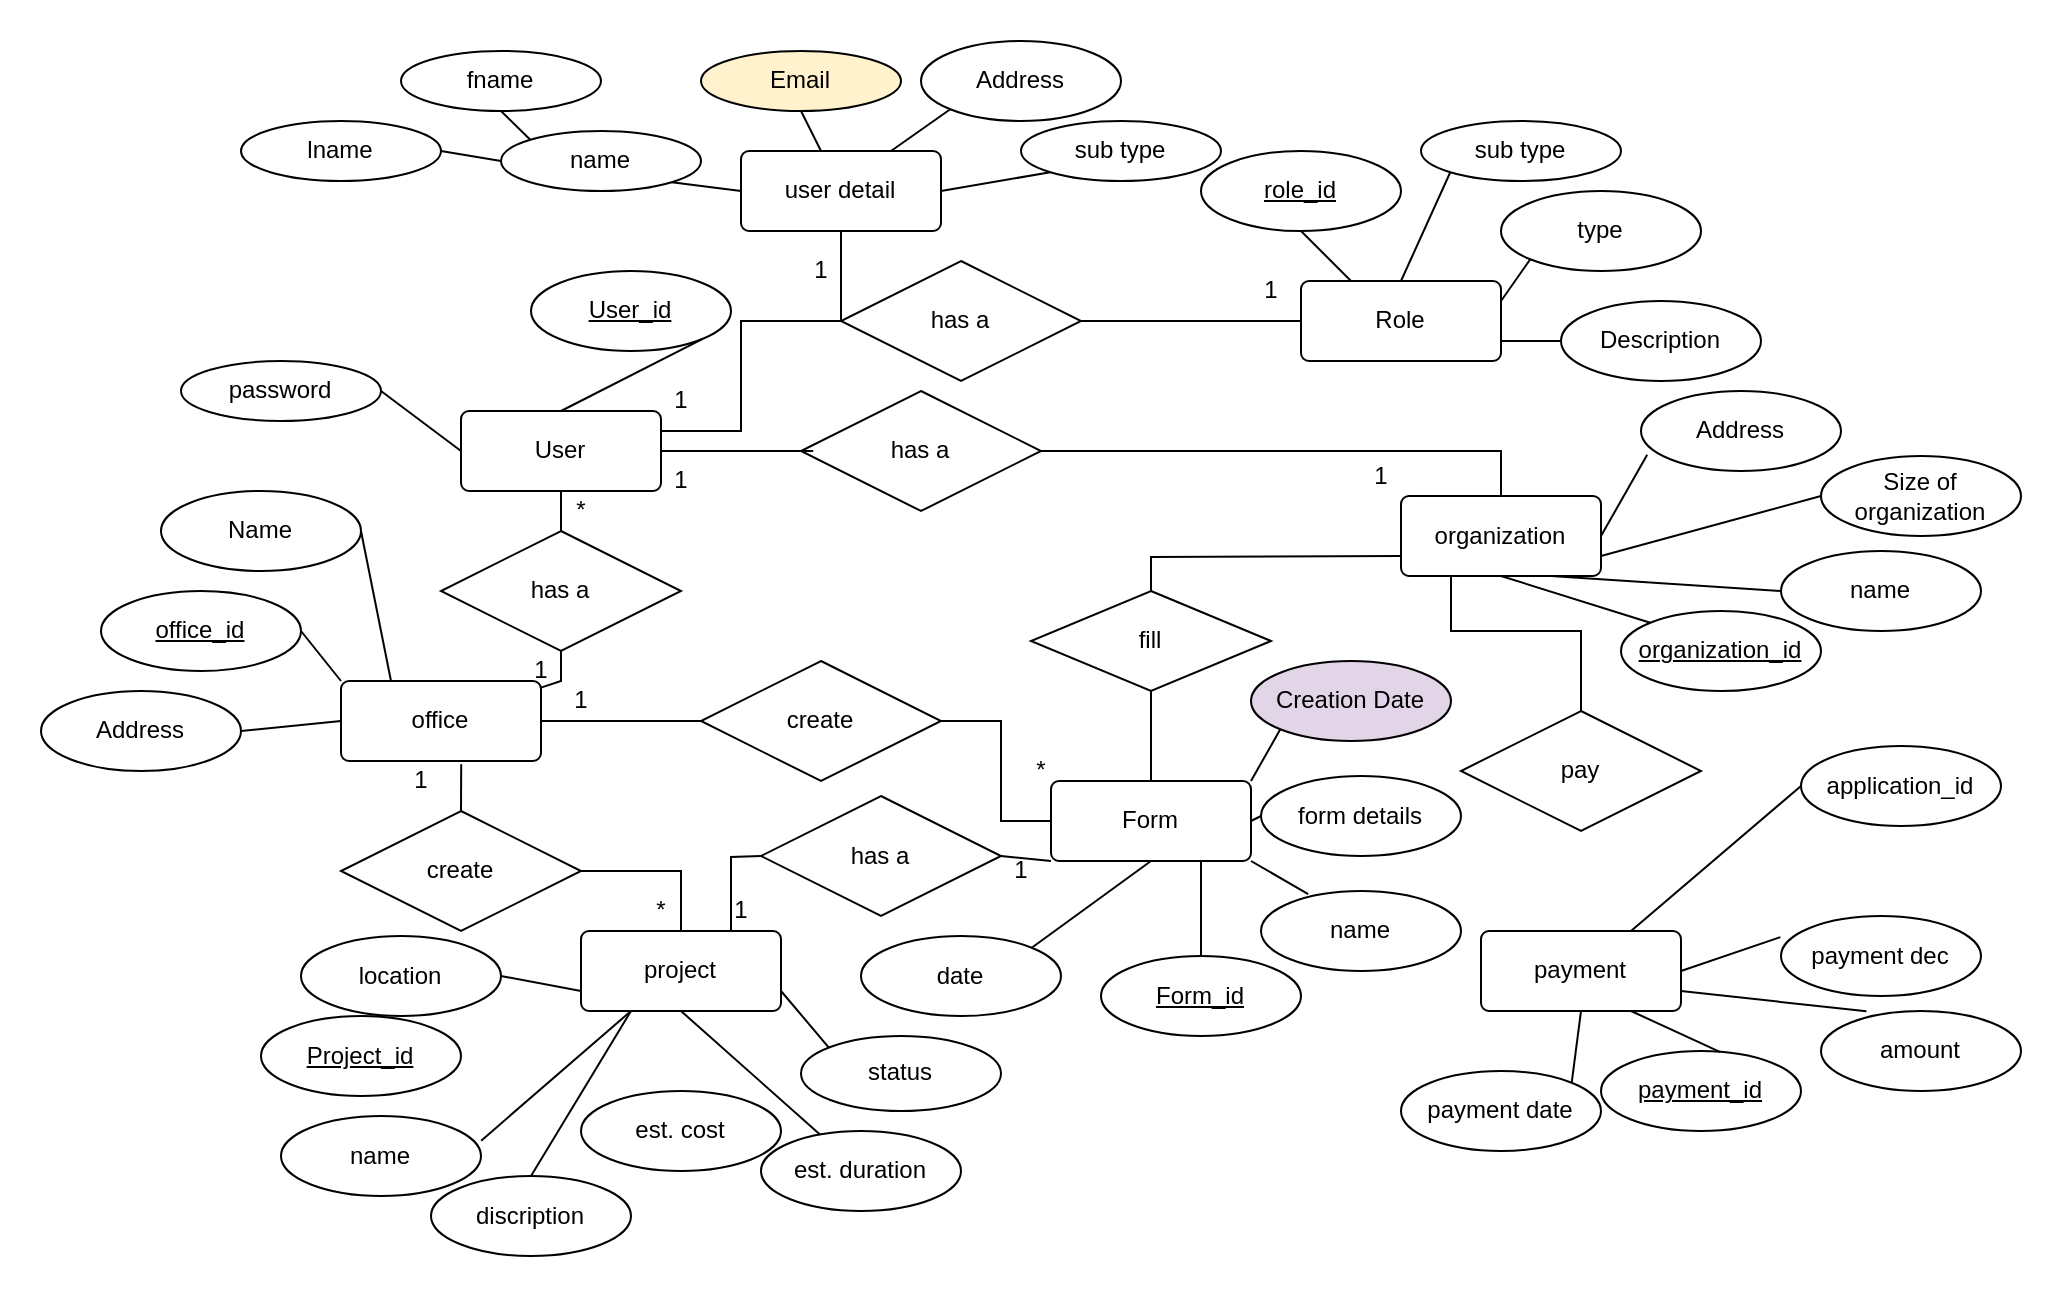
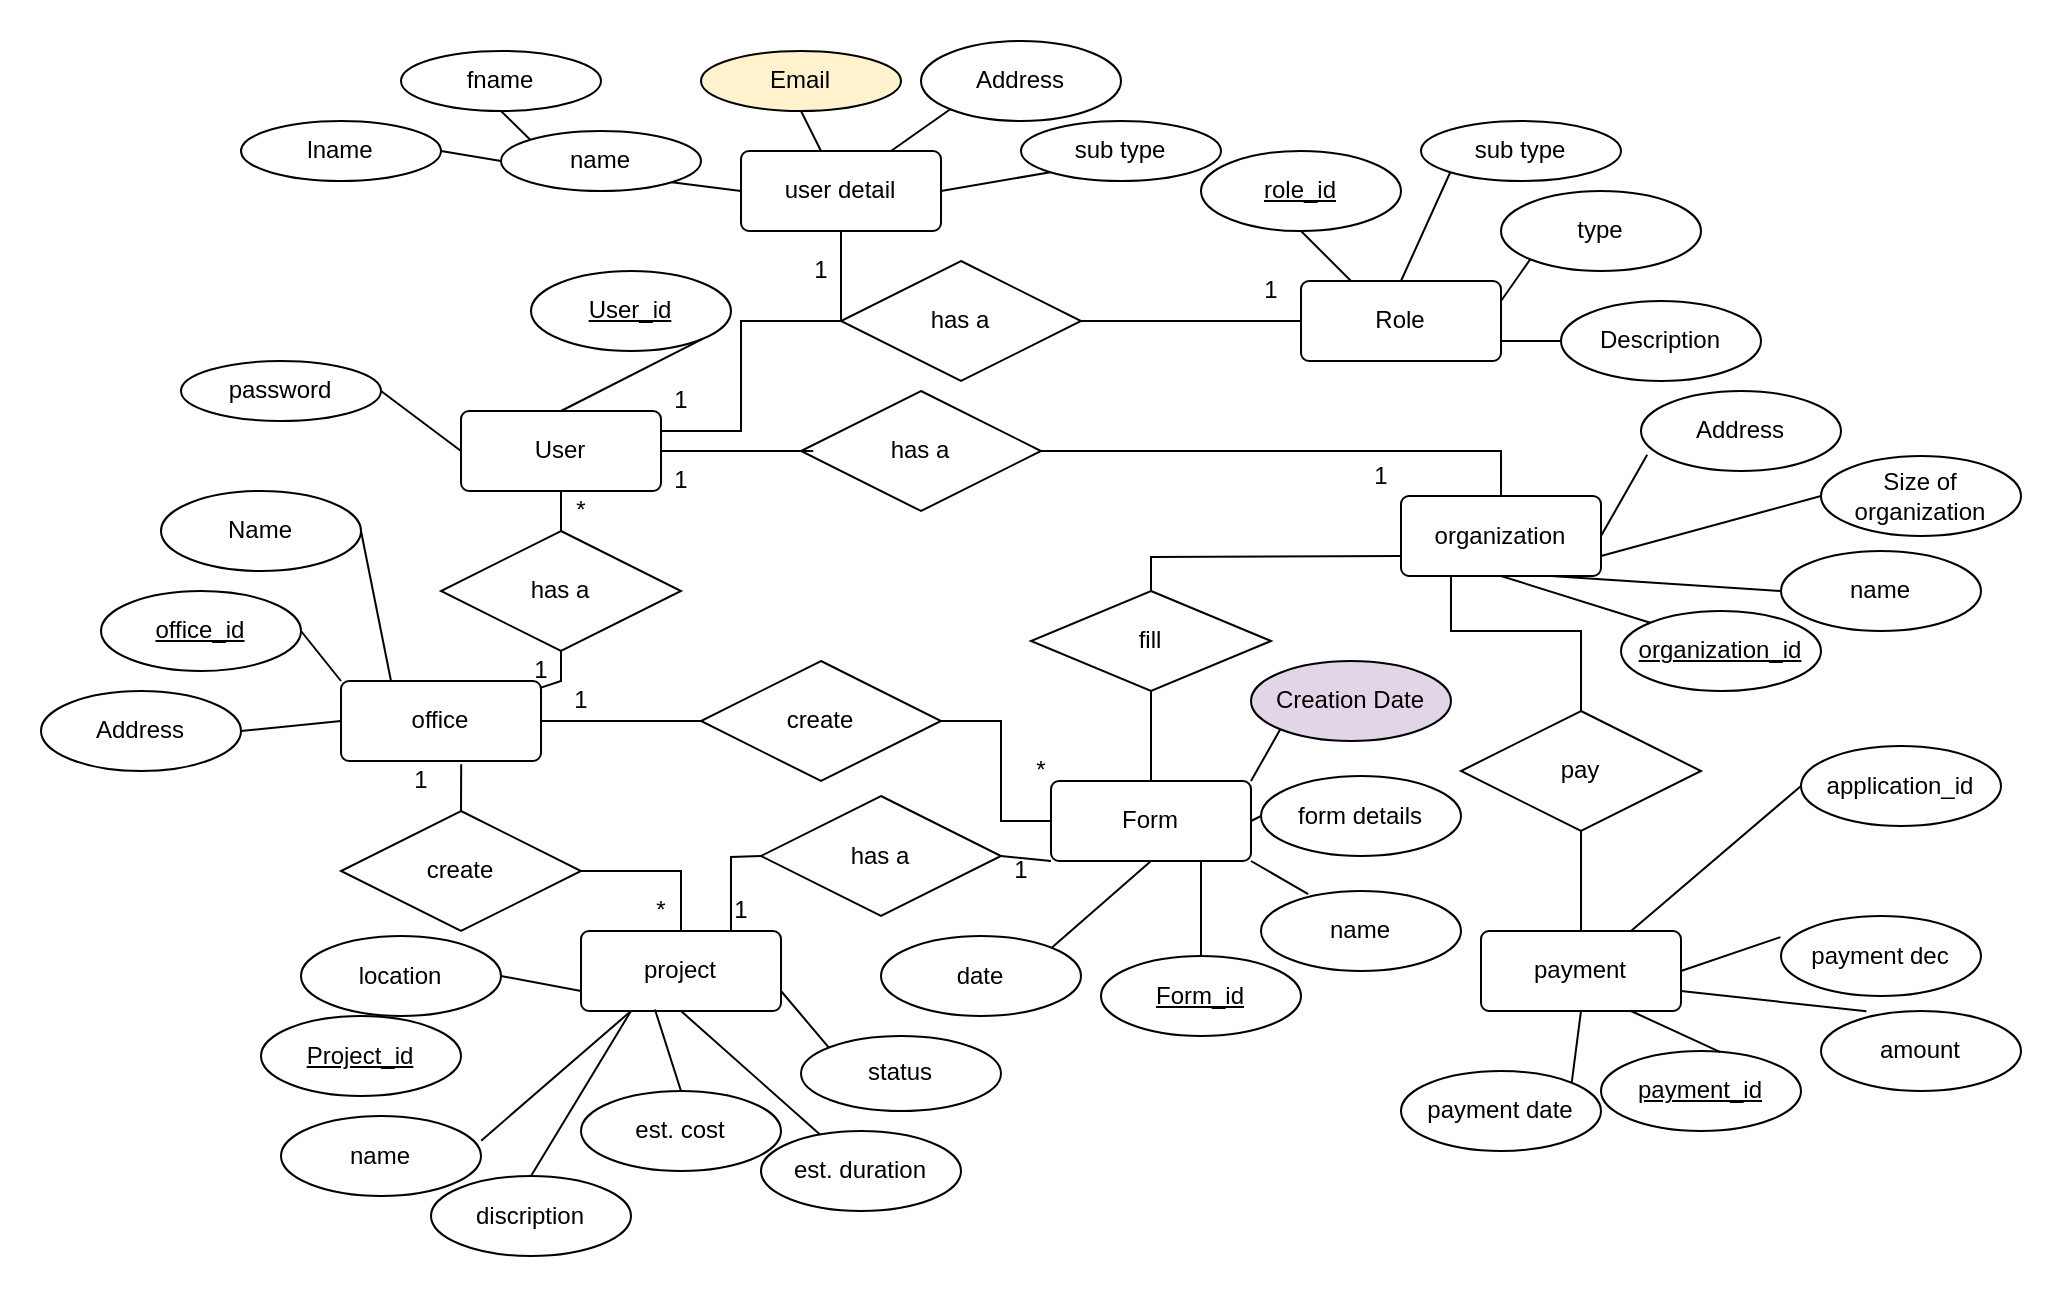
edge "pay" -- "payment": added
node "date": moved (961, 976) -> (981, 976)
edge "project" -- "est. cost": added
